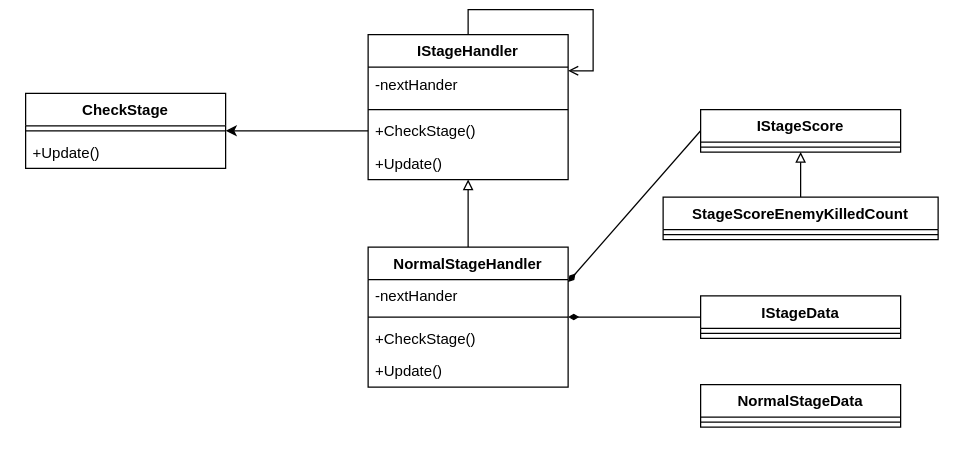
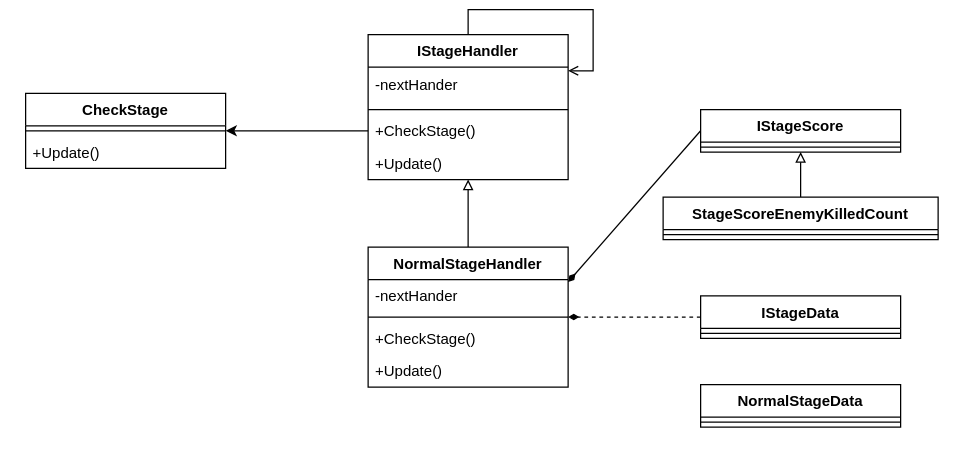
edge "IStageData" -> "NormalStageHandler": style solid -> dashed
